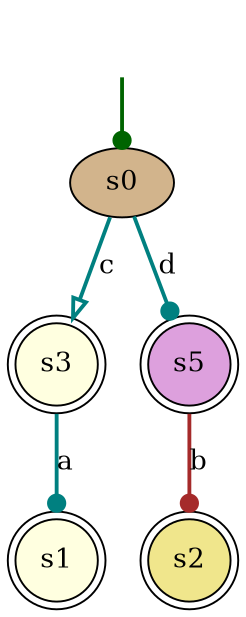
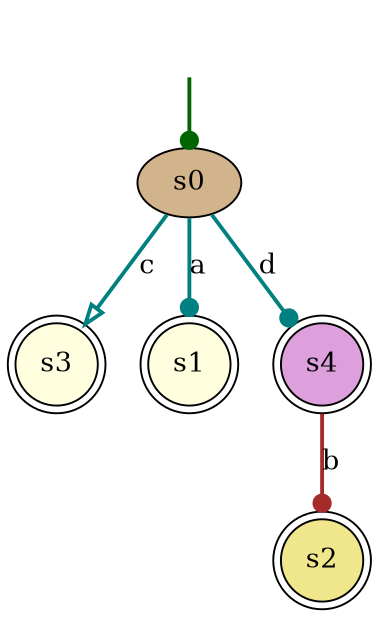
node "s5": label "s5" -> "s4"
edge "s3" -> "s1": now "s0" -> "s1"
